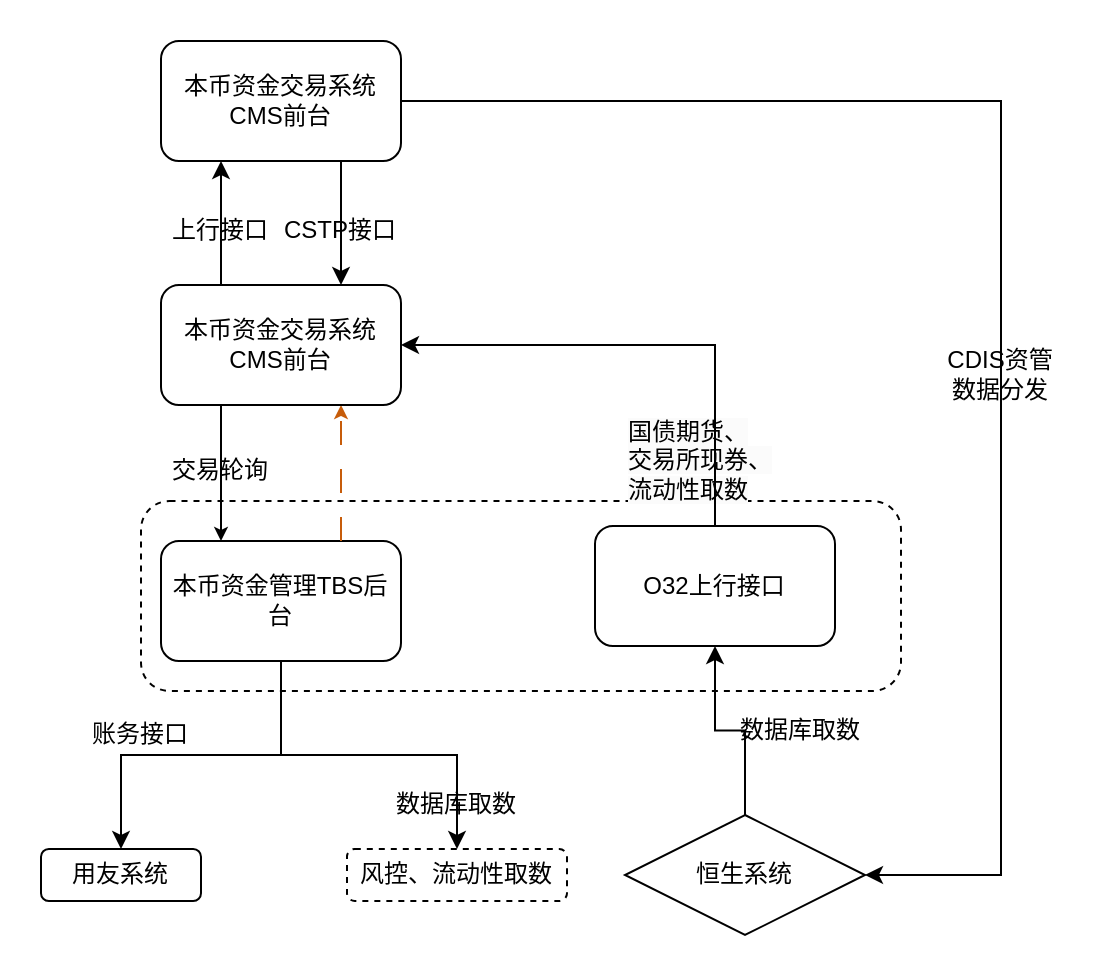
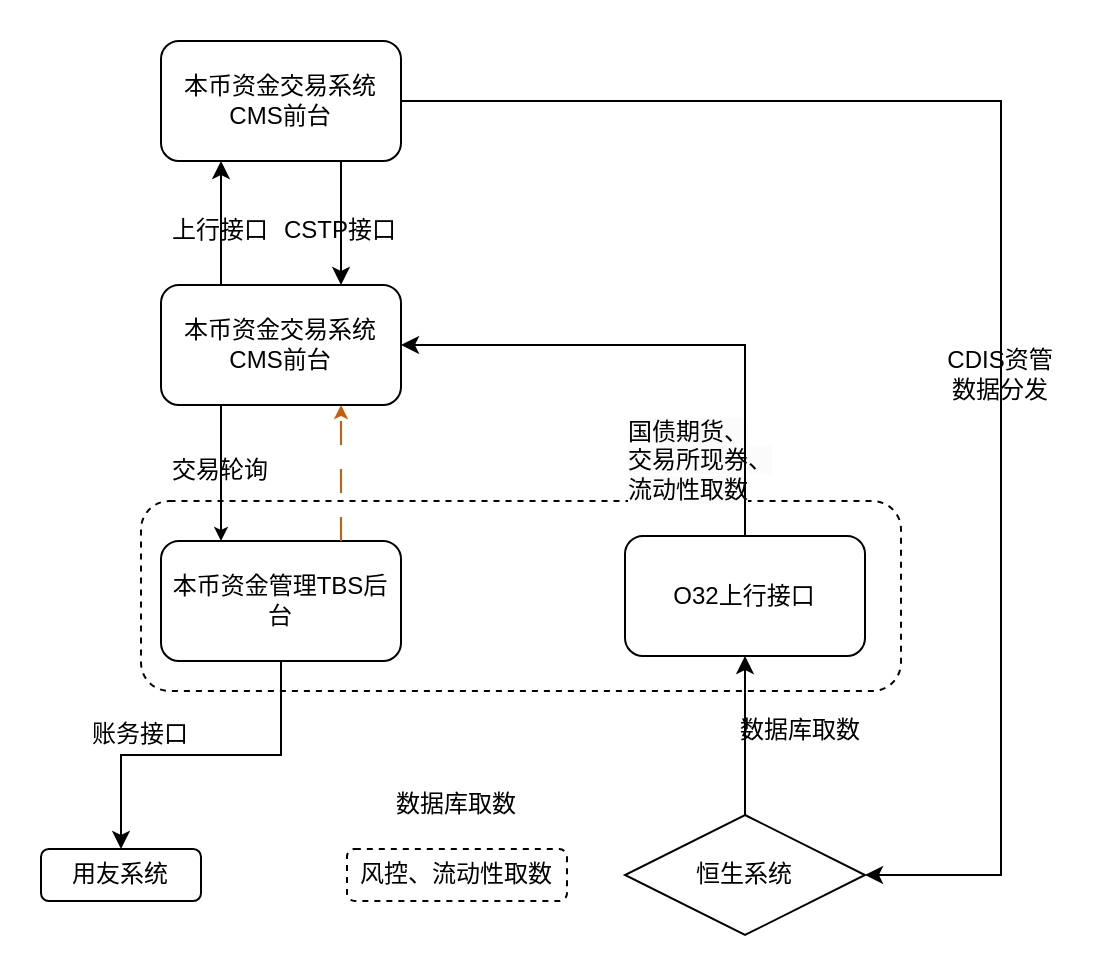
node "O32上行接口": moved (715, 586) -> (745, 596)
edge "本币资金管理TBS后台" -> "风控、流动性取数": removed
